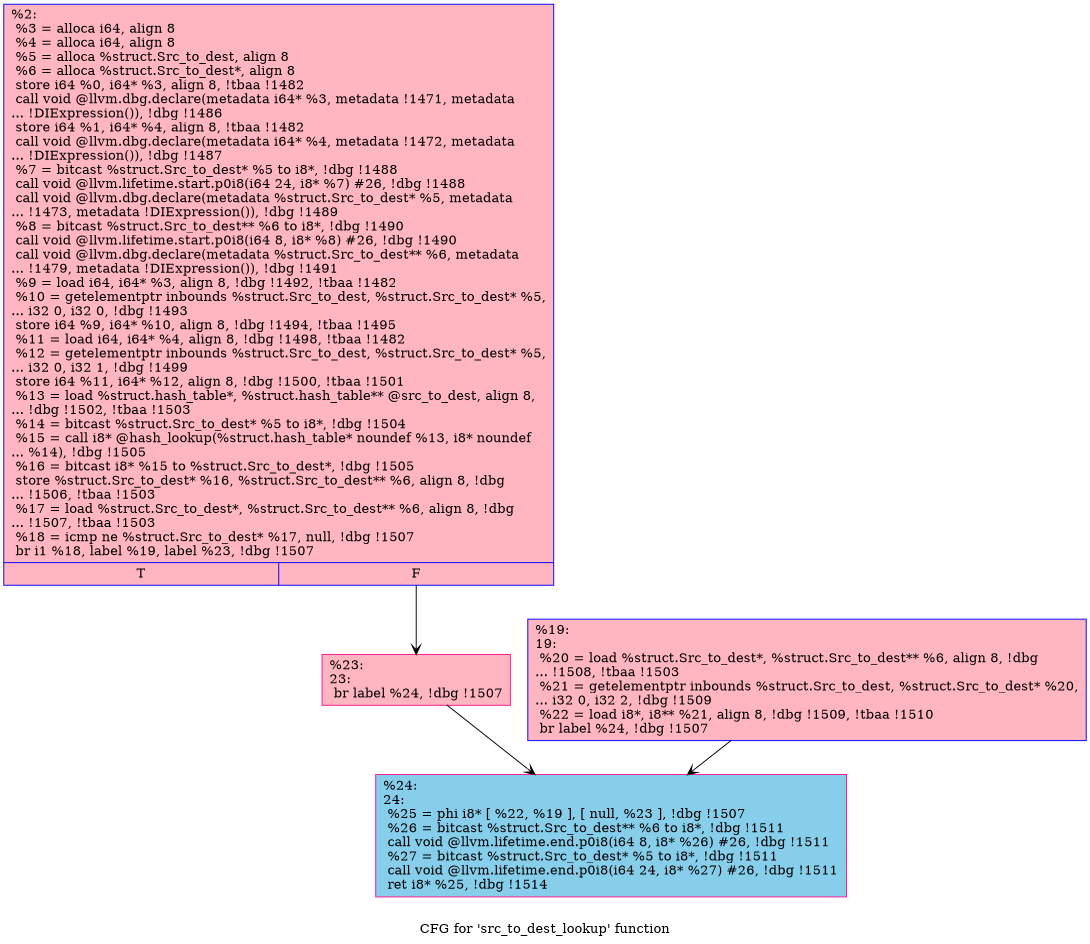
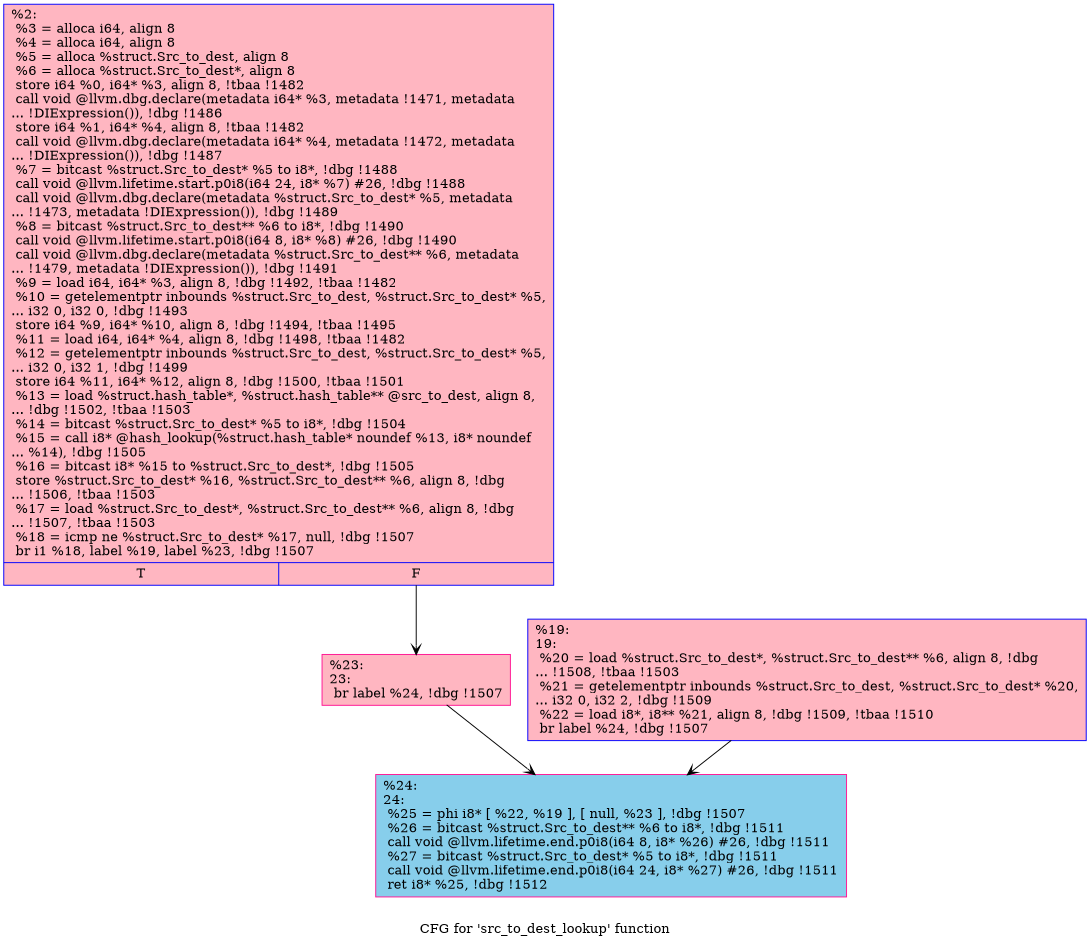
node "%24:": text "ret i8* %25, !dbg !1514" -> "ret i8* %25, !dbg !1512"
